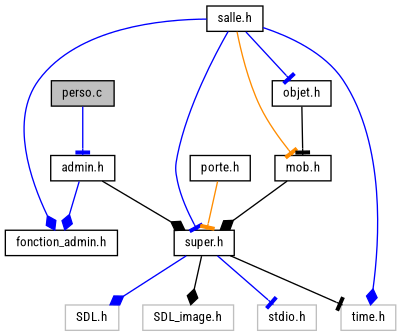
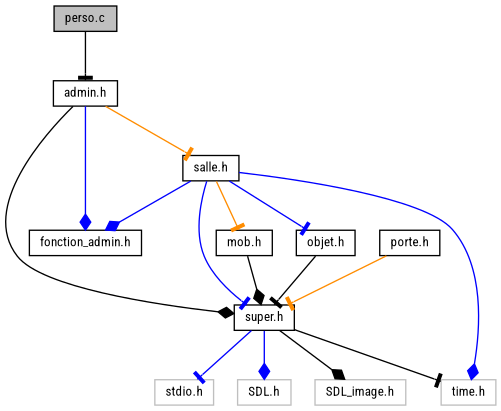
edge "perso.c" -> "admin.h": color blue -> black
edge "objet.h" -> "mob.h": now "objet.h" -> "super.h"
edge "admin.h" -> "salle.h": added
